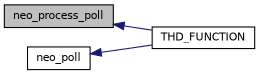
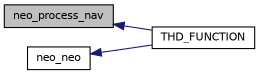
node "neo_process_poll": label "neo_process_poll" -> "neo_process_nav"
node "neo_poll": label "neo_poll" -> "neo_neo"
